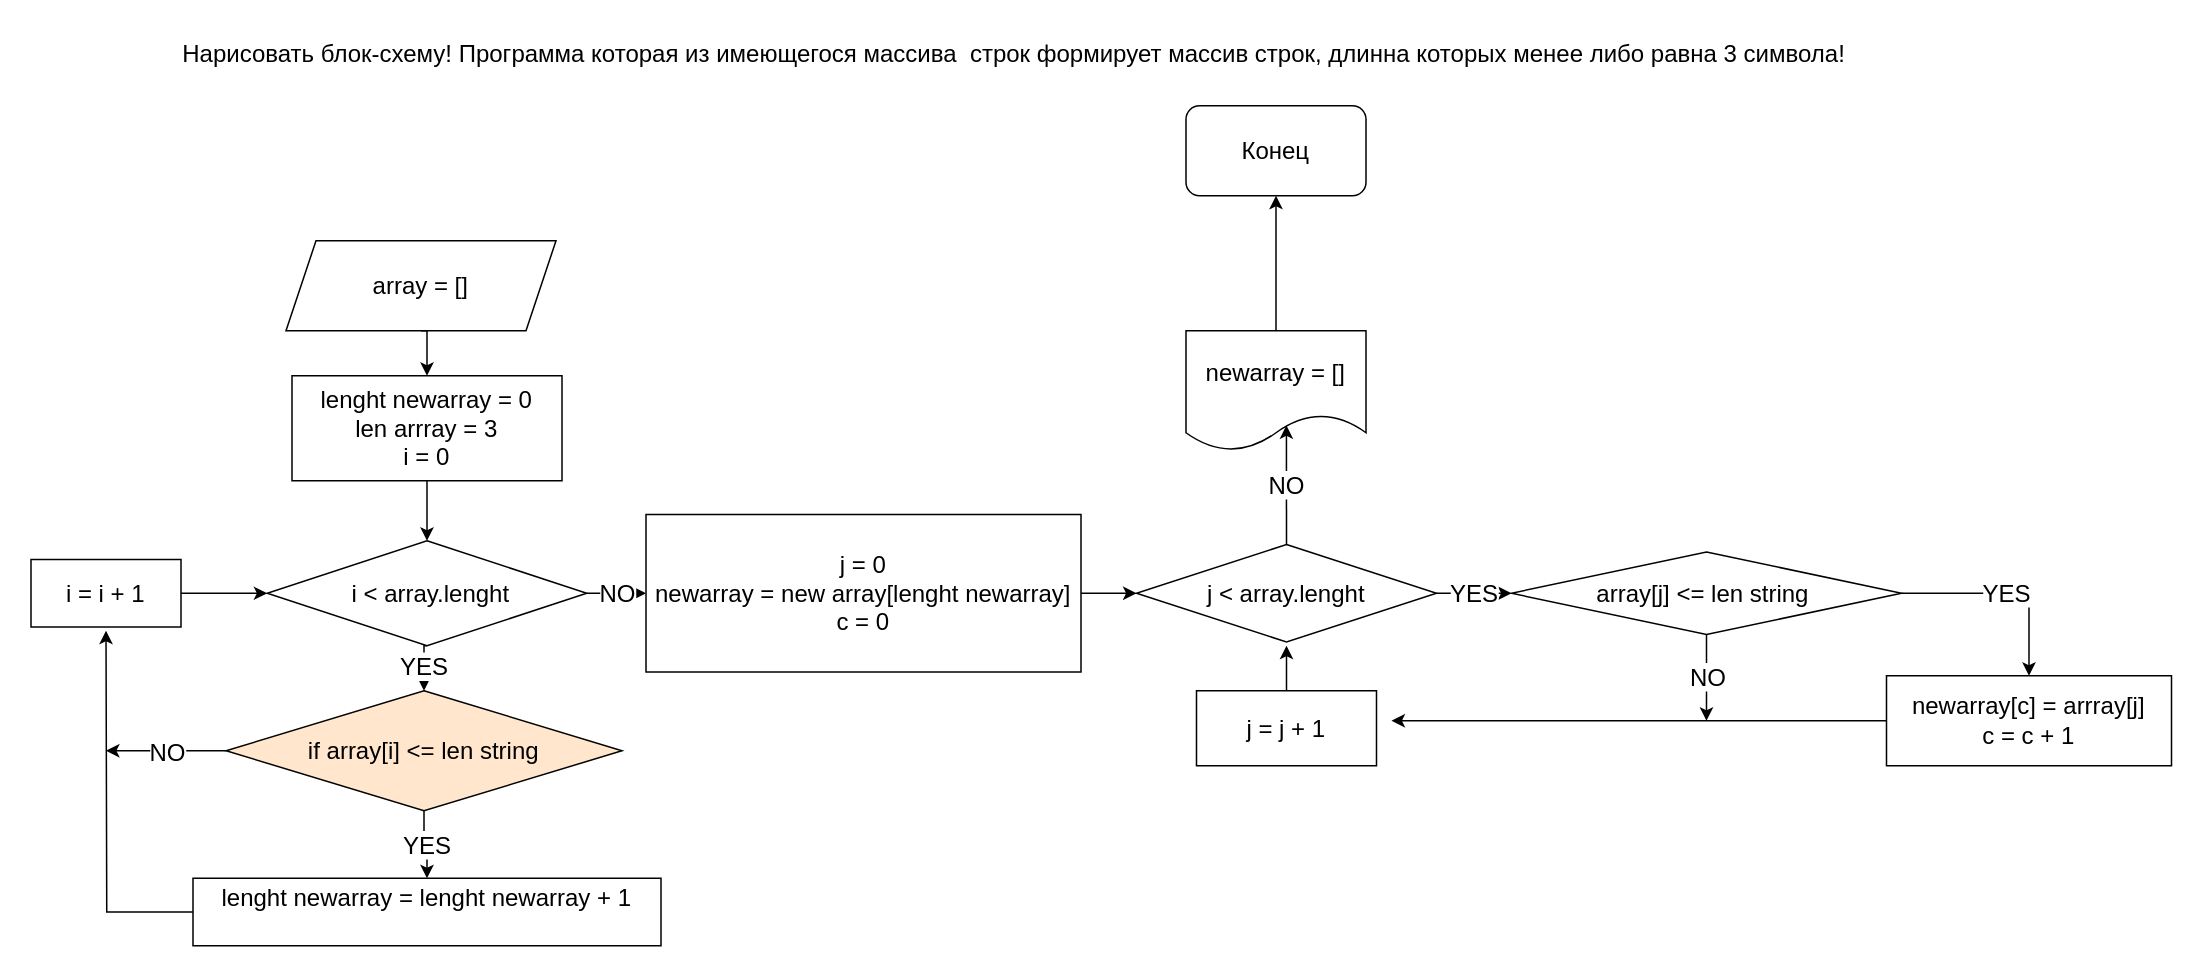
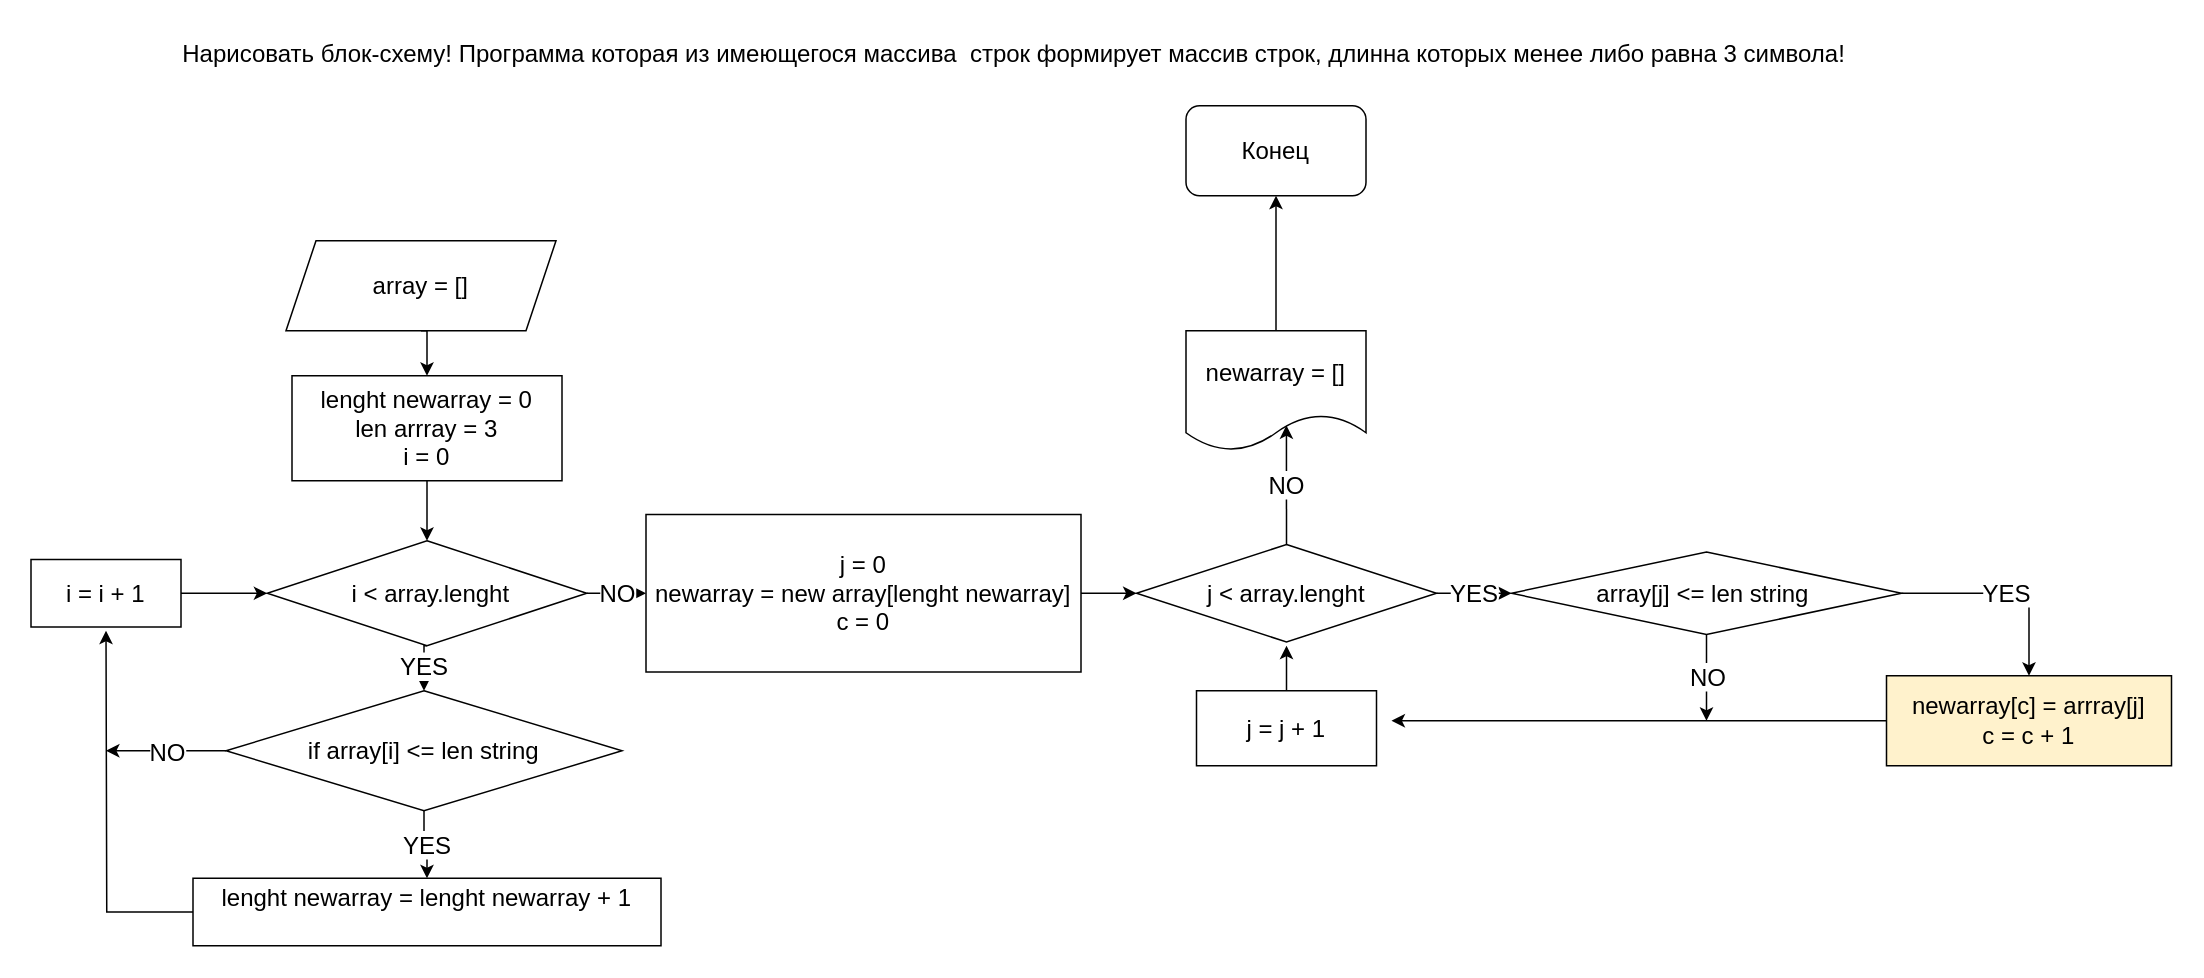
node "newarray[c] = arrray[j] c = c + 1": fillcolor #ffffff -> #fff2cc
node "if array[i] <= len string": fillcolor #ffe6cc -> #ffffff
